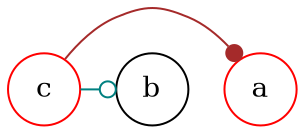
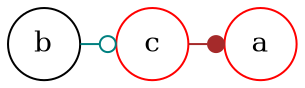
edge "c" -> "b": reversed
